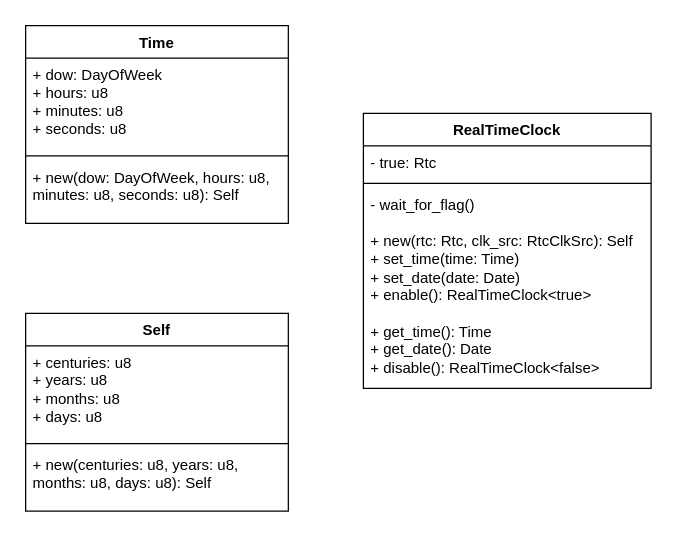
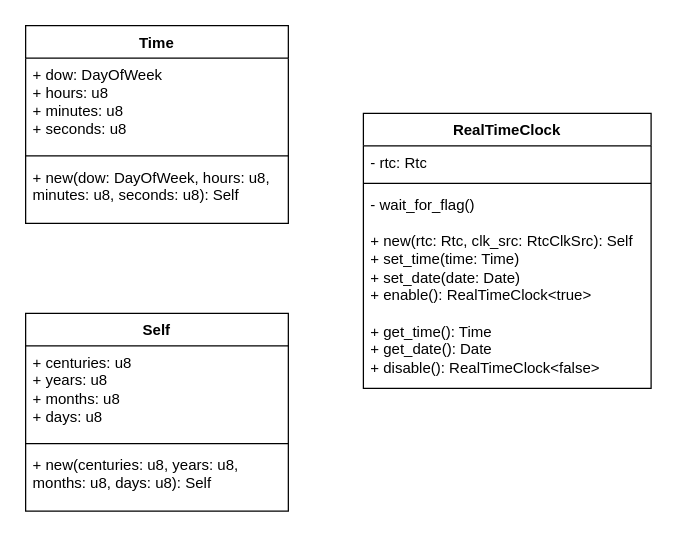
node "- true: Rtc": label "- true: Rtc" -> "- rtc: Rtc"
